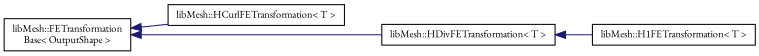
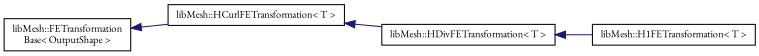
edge "libMesh::HDivFETransformation< T >" -> "libMesh::FETransformation Base< OutputShape >": now "libMesh::HDivFETransformation< T >" -> "libMesh::HCurlFETransformation< T >"
